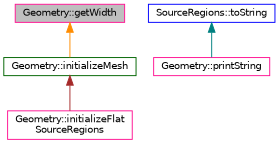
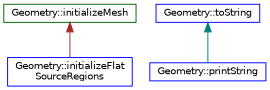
node "Geometry::getWidth": removed
node "SourceRegions::toString": label "SourceRegions::toString" -> "Geometry::toString"
node "Geometry::printString": color deeppink -> blue
node "Geometry::initializeFlat SourceRegions": color deeppink -> blue
